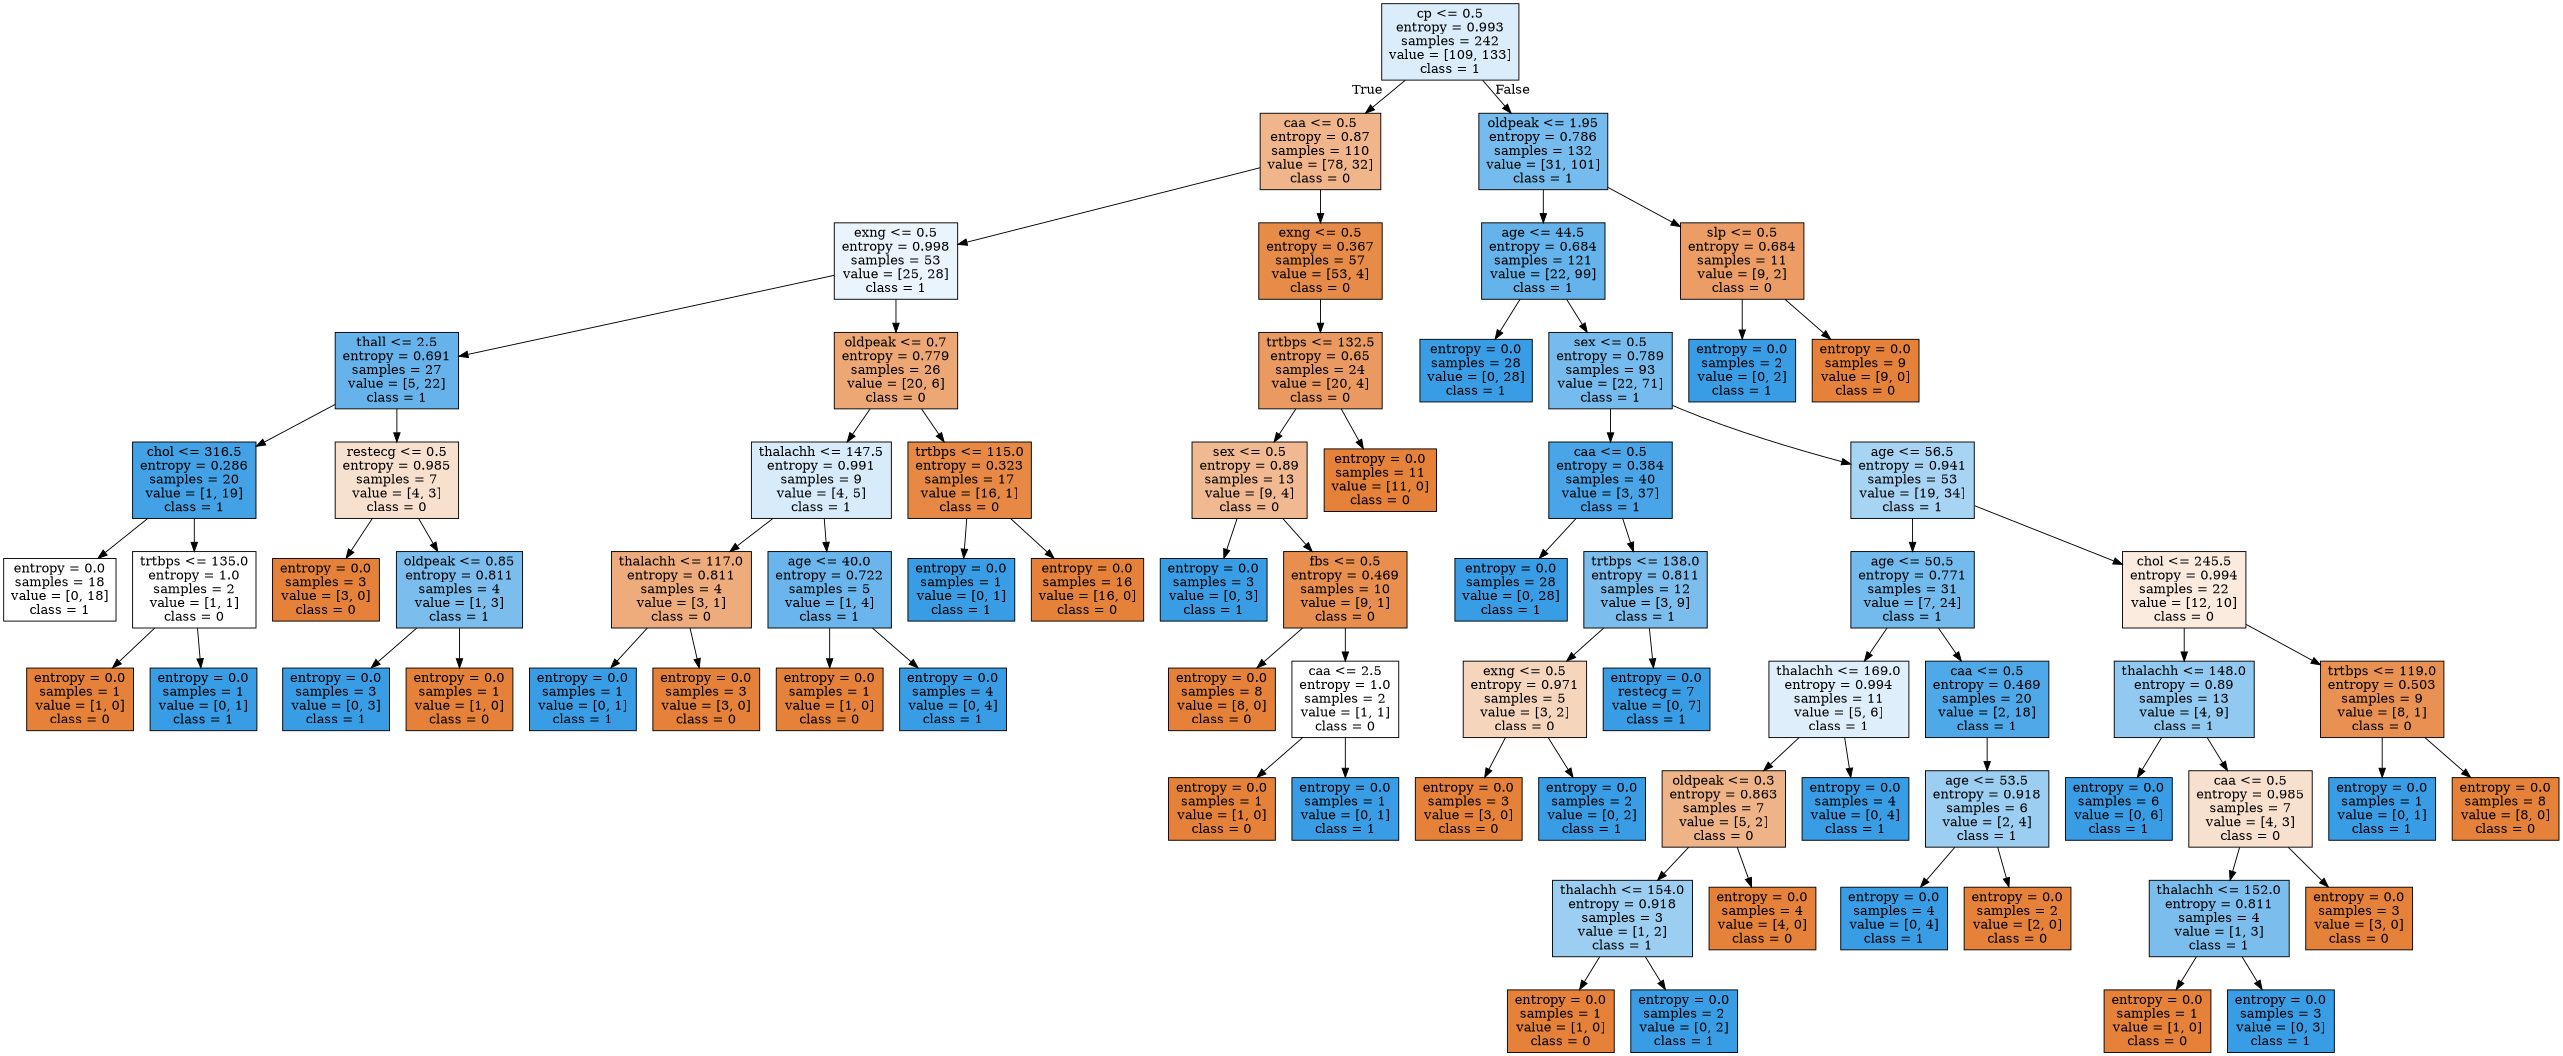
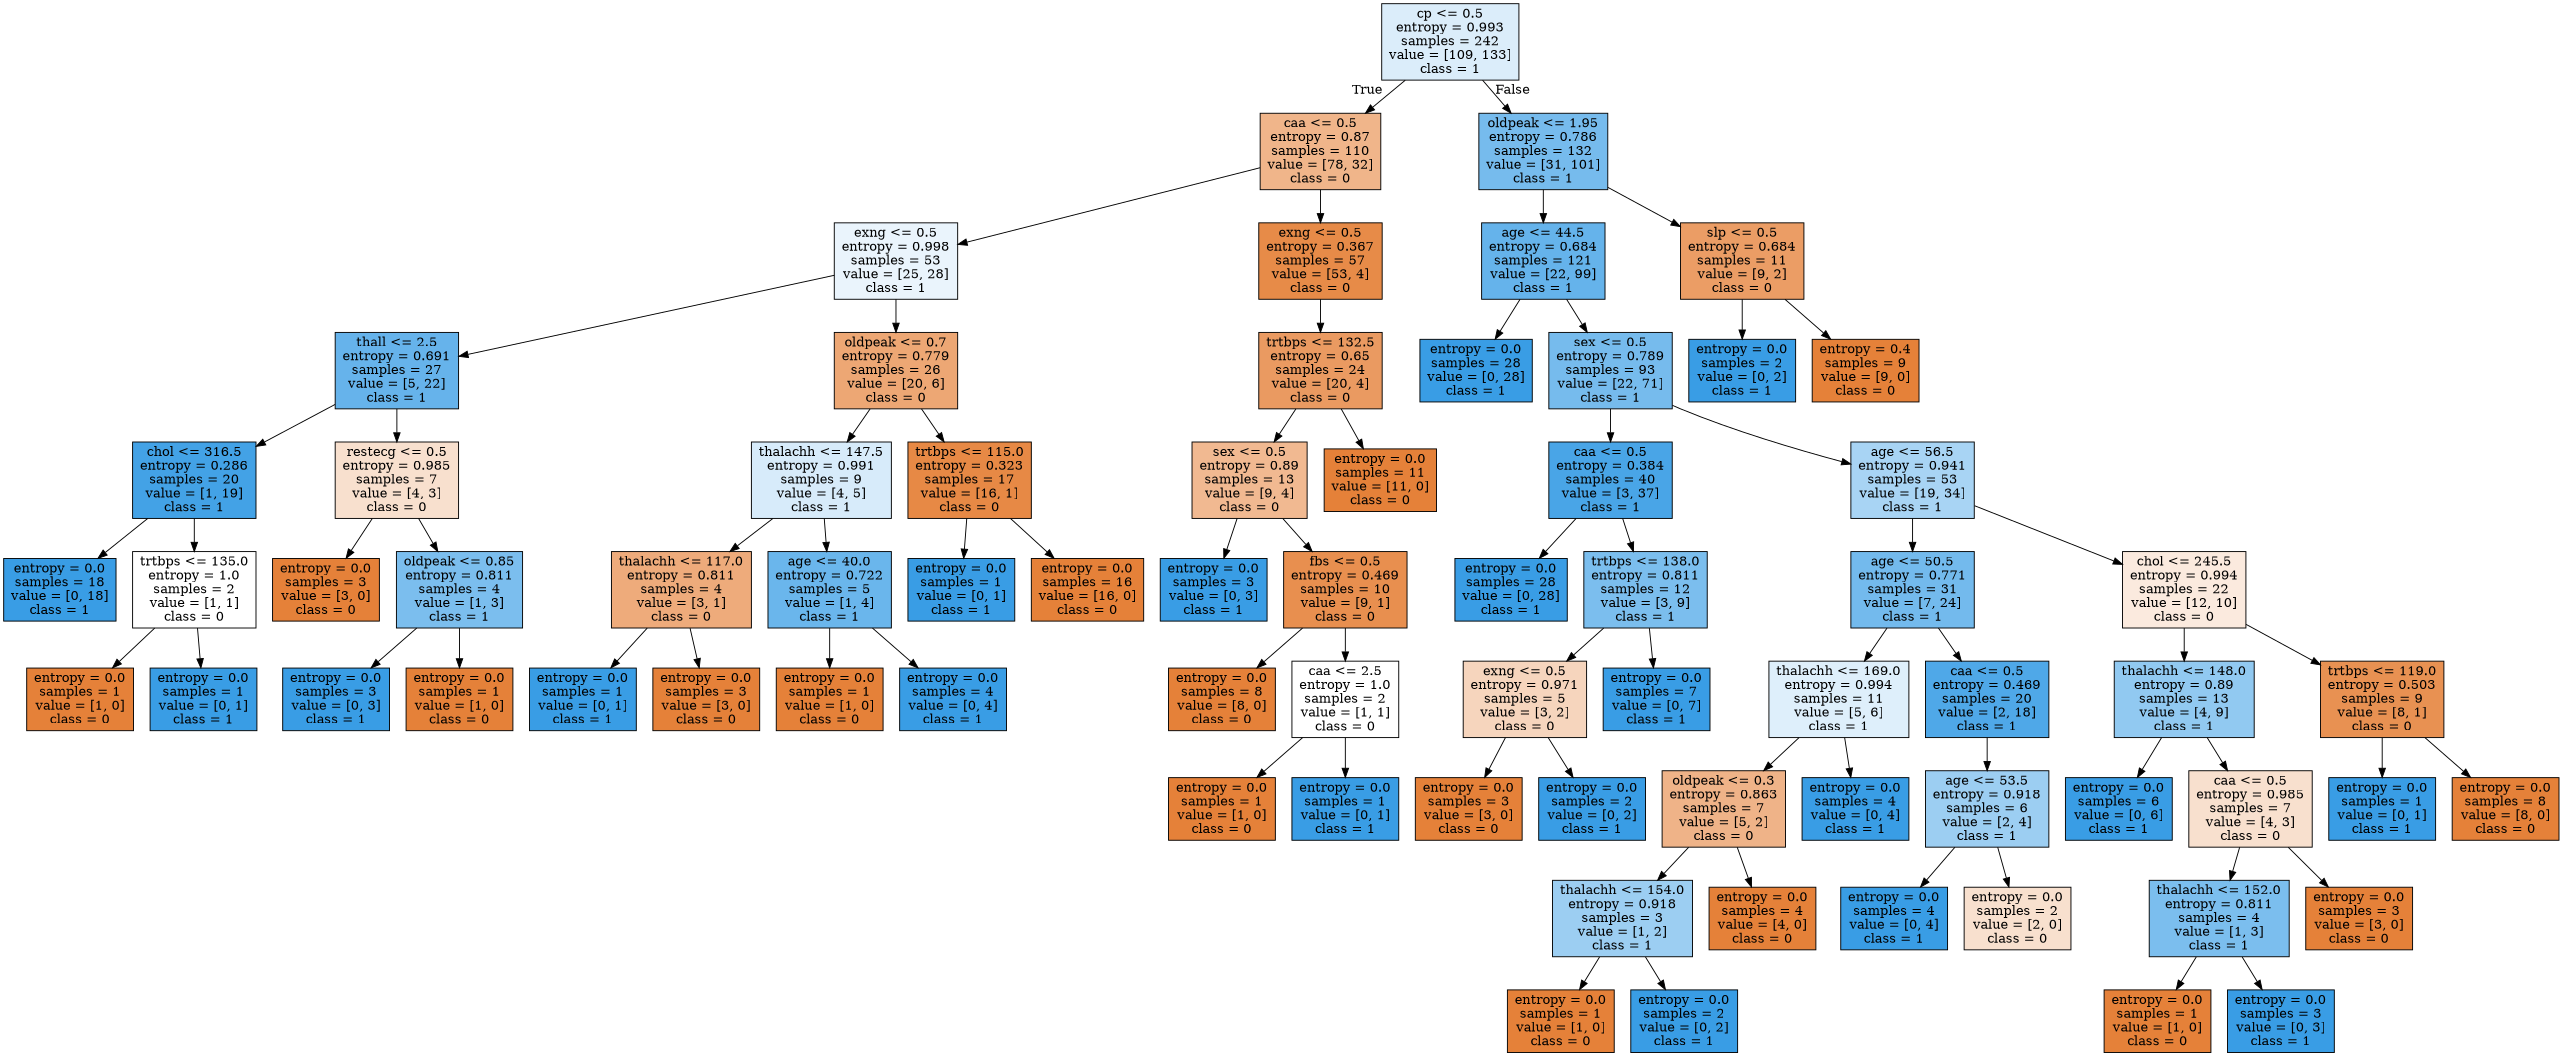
node "entropy = 0.0 samples = 9 value = [9, 0] class = 0": label "entropy = 0.0 samples = 9 value = [9, 0] class = 0" -> "entropy = 0.4 samples = 9 value = [9, 0] class = 0"
node "entropy = 0.0 samples = 18 value = [0, 18] class = 1": fillcolor #ffffff -> #399de5
node "entropy = 0.0 restecg = 7 value = [0, 7] class = 1": label "entropy = 0.0 restecg = 7 value = [0, 7] class = 1" -> "entropy = 0.0 samples = 7 value = [0, 7] class = 1"
node "entropy = 0.0 samples = 2 value = [2, 0] class = 0": fillcolor #e58139 -> #f8e0ce
